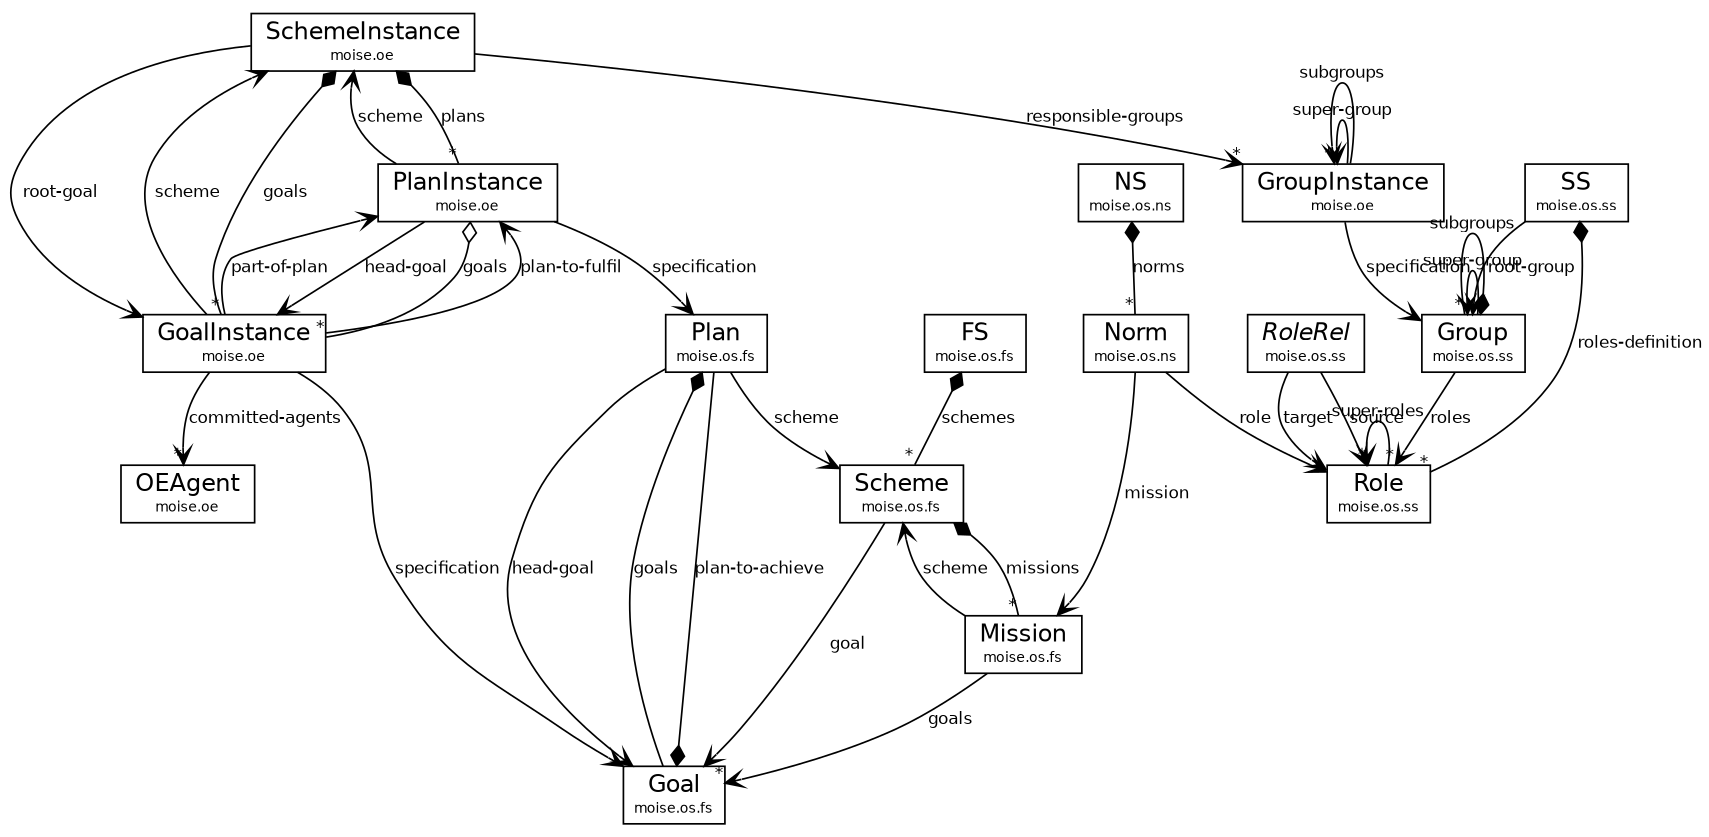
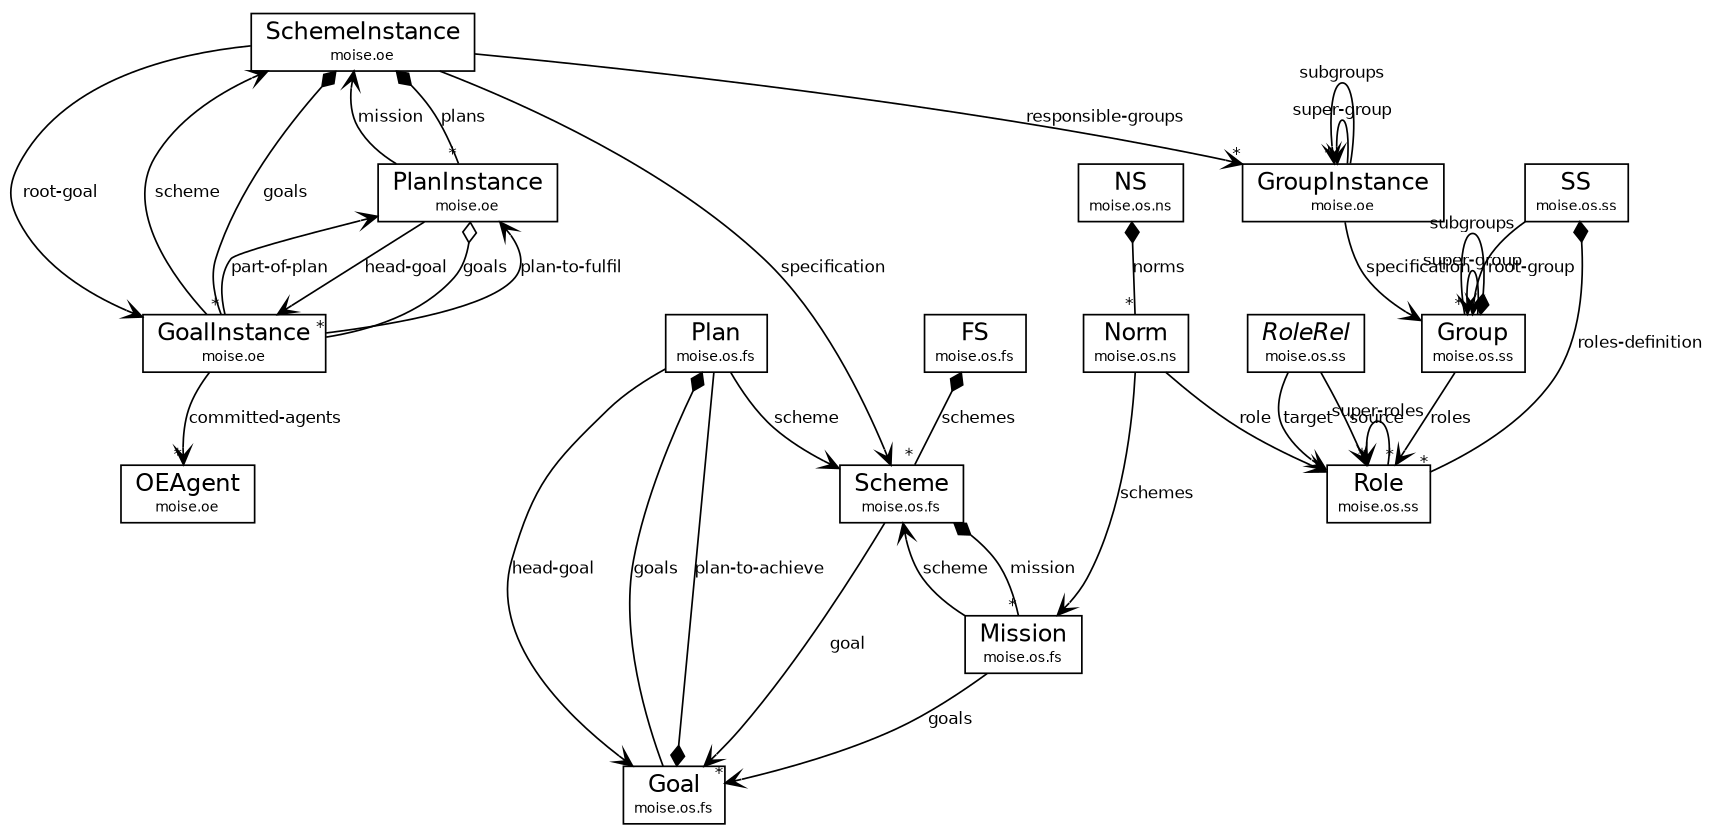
edge "PlanInstance" -> "SchemeInstance": label "scheme" -> "mission"
edge "SchemeInstance" -> "Scheme": added, label "specification"
edge "PlanInstance" -> "Plan": removed, label "specification"
edge "Norm" -> "Mission": label "mission" -> "schemes"
edge "Scheme" -- "Mission": label "missions" -> "mission"
edge "GoalInstance" -> "Goal": removed, label "specification"
